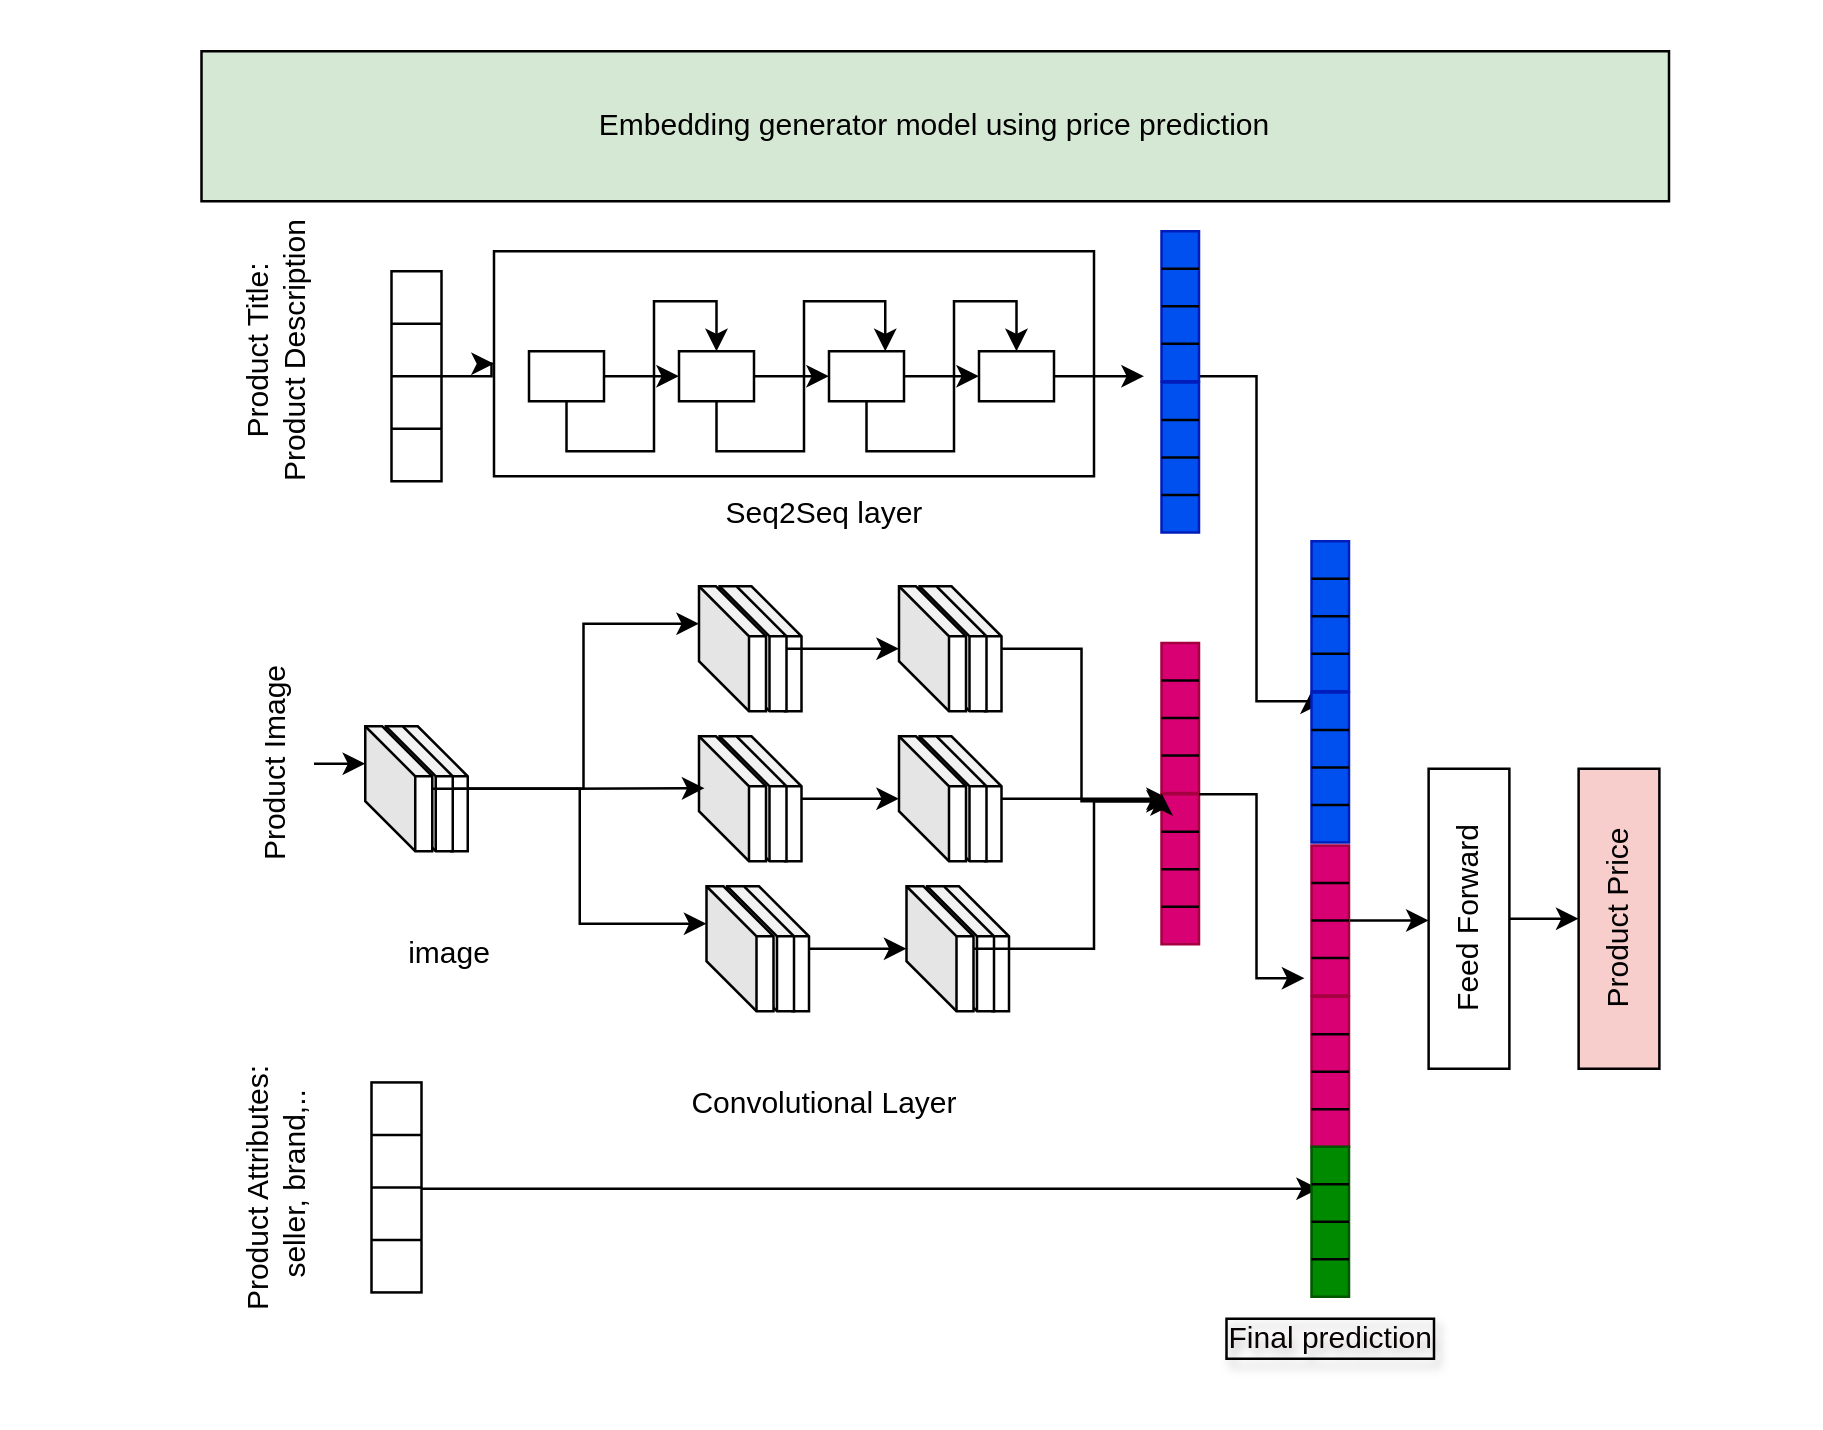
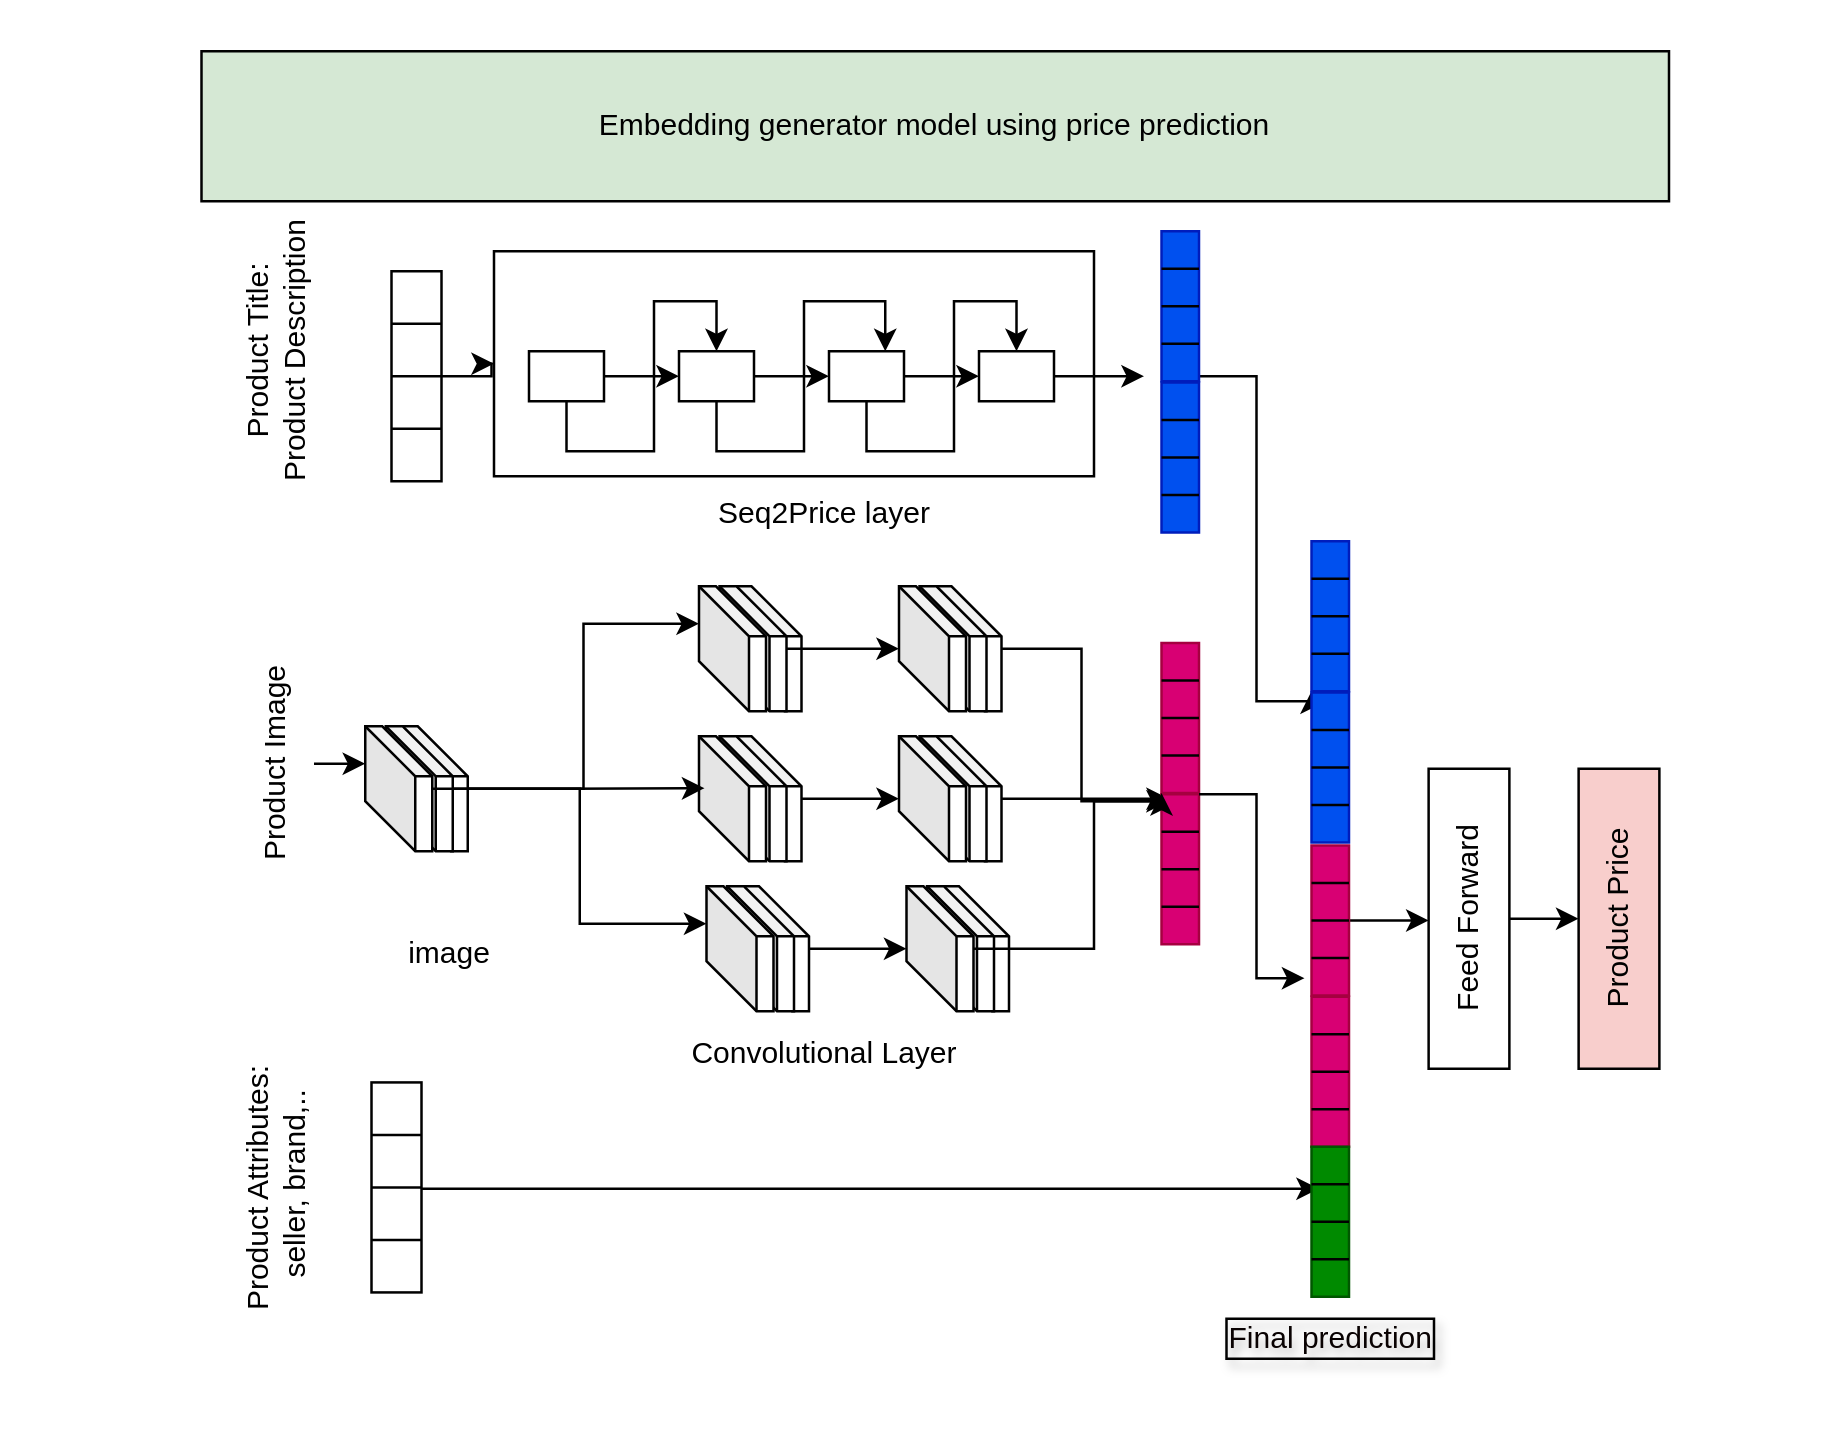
node "Seq2Seq layer": label "Seq2Seq layer" -> "Seq2Price layer"
node "Convolutional Layer": moved (823, 1103) -> (823, 1053)
